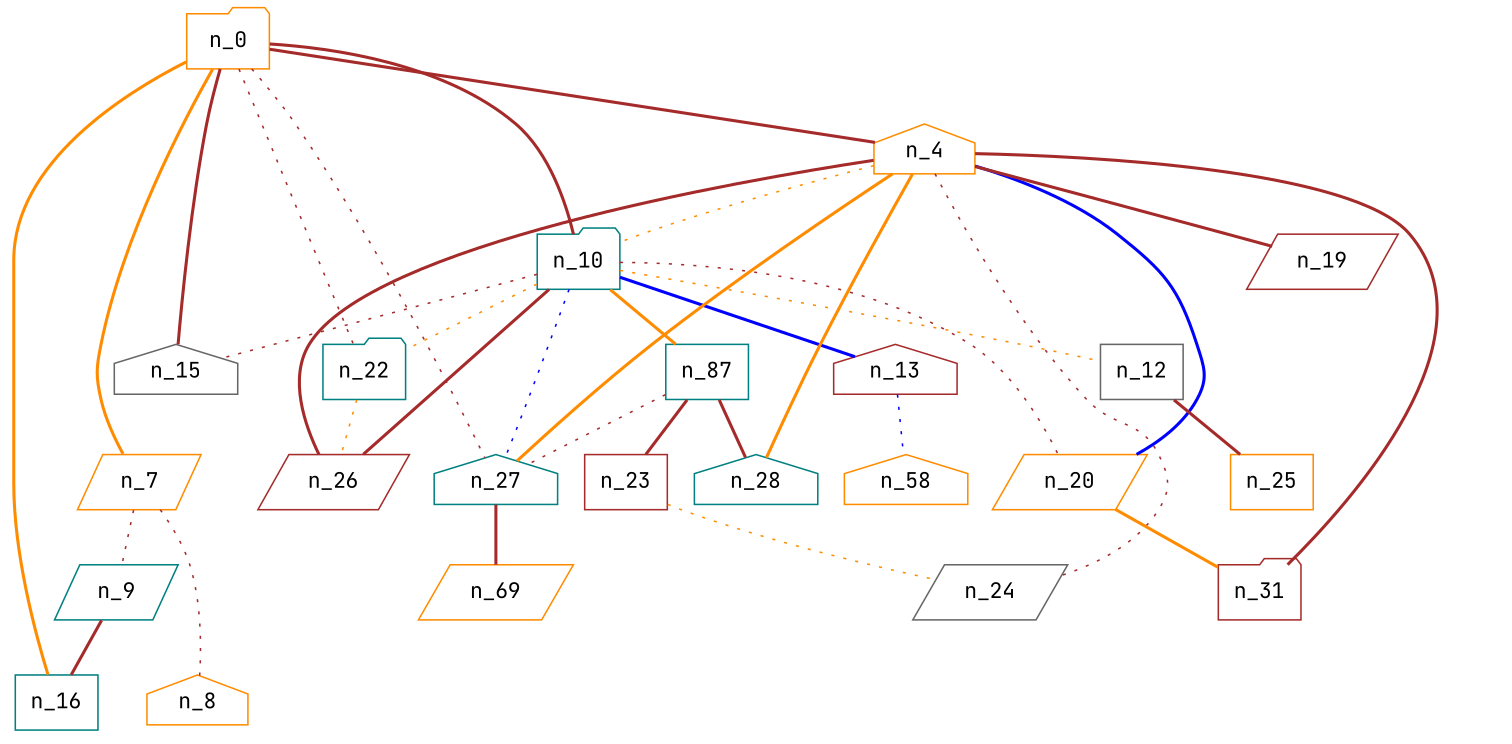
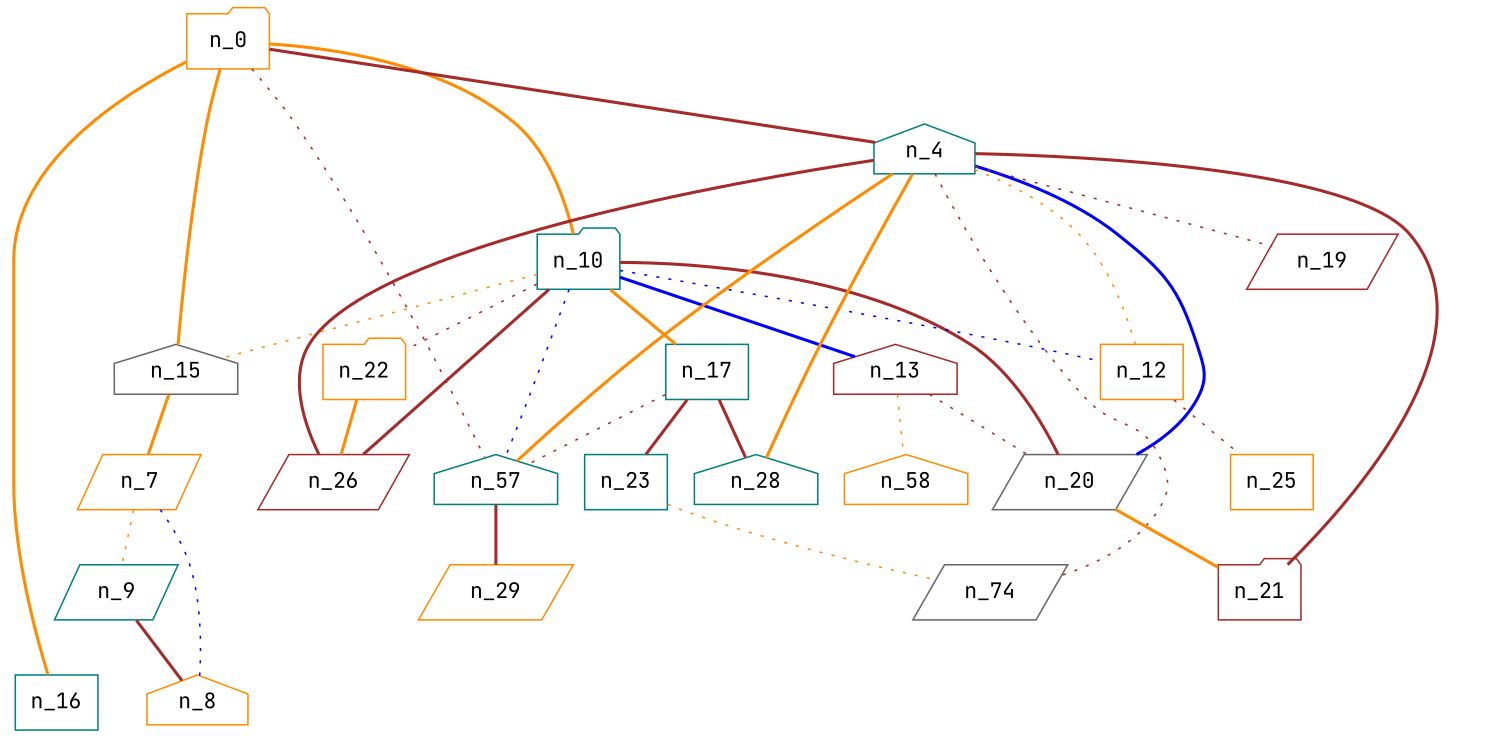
edge "n_0" -- "n_10": color brown -> darkorange
node "n_4": color darkorange -> teal
edge "n_4" -- "n_10": now "n_4" -- "n_12"
edge "n_0" -- "n_15": color brown -> darkorange
edge "n_4" -- "n_19": style bold -> dotted
edge "n_0" -- "n_22": removed
edge "n_0" -- "n_7": now "n_15" -- "n_7"
edge "n_10" -- "n_20": style dotted -> bold
edge "n_10" -- "n_12": color darkorange -> blue
edge "n_10" -- "n_15": color brown -> darkorange
edge "n_10" -- "n_22": color darkorange -> brown
node "n_22": color teal -> darkorange
node "n_87": label "n_87" -> "n_17"
node "n_12": color gray40 -> darkorange
edge "n_13" -- "n_20": added
edge "n_13" -- "n_58": color blue -> darkorange
edge "n_22" -- "n_26": style dotted -> bold
edge "n_12" -- "n_25": style bold -> dotted
node "n_27": label "n_27" -> "n_57"
node "n_23": color brown -> teal
node "n_20": color darkorange -> gray40
edge "n_7" -- "n_9": color brown -> darkorange
edge "n_7" -- "n_8": color brown -> blue
node "n_69": label "n_69" -> "n_29"
node "n_24": label "n_24" -> "n_74"
node "n_31": label "n_31" -> "n_21"
edge "n_9" -- "n_16": now "n_9" -- "n_8"
